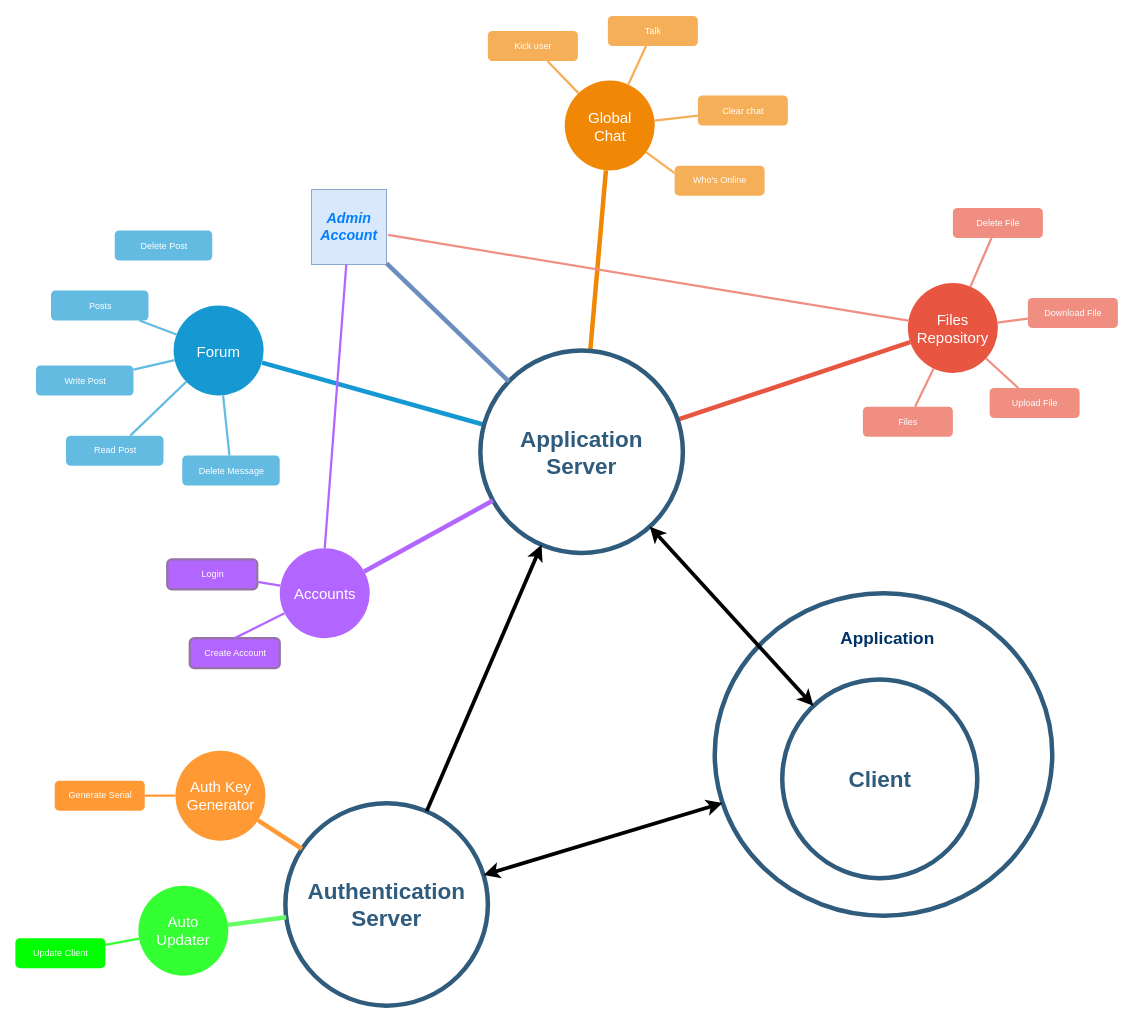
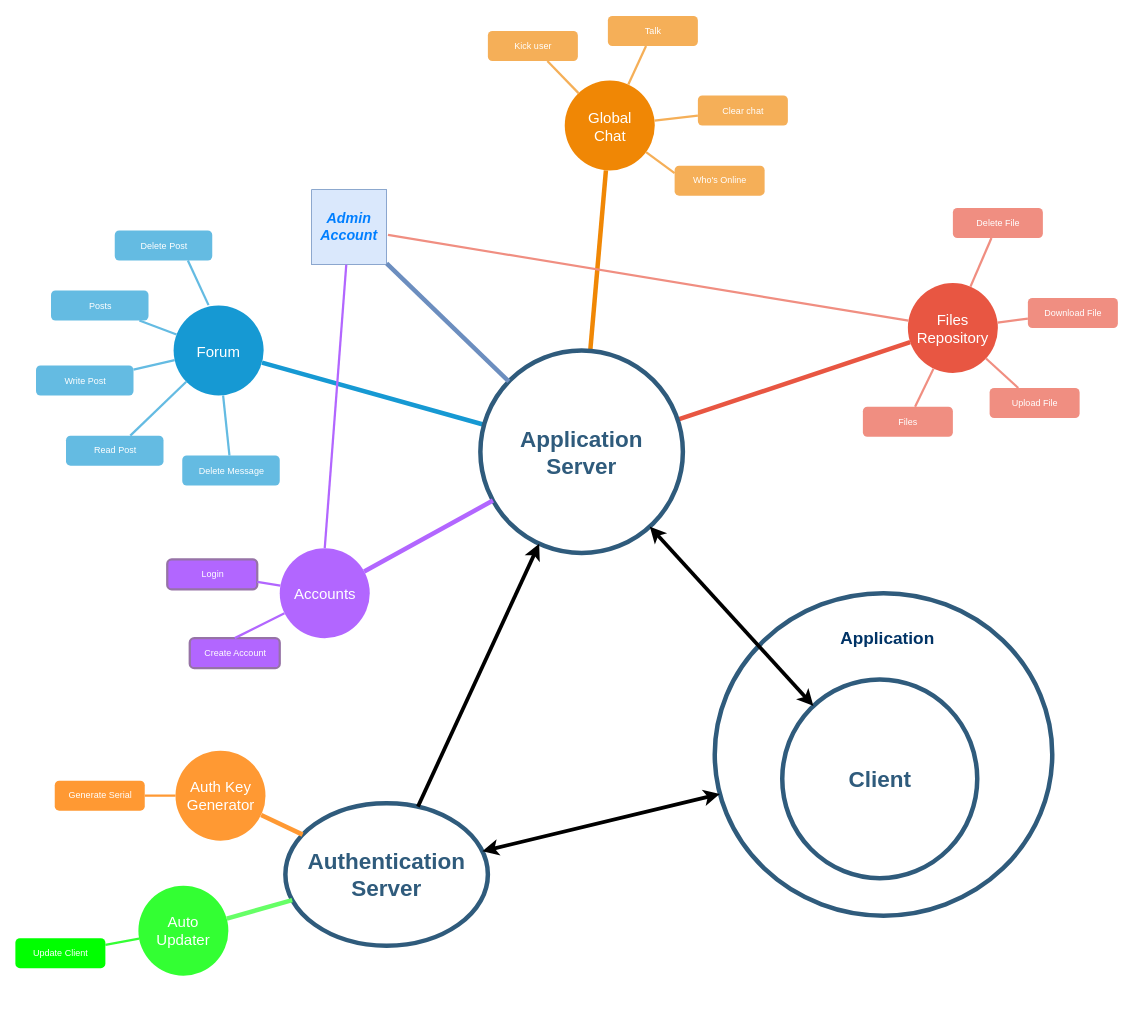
edge "Delete Post" -- "Forum": added
node "Authentication Server": size 203x203 -> 203x143
